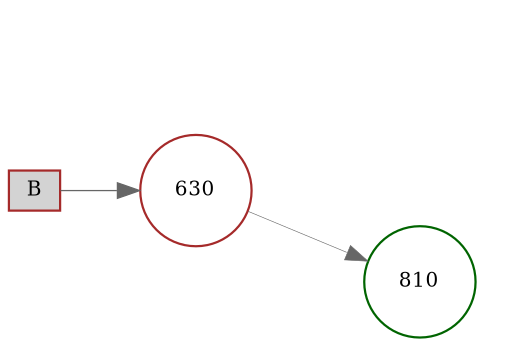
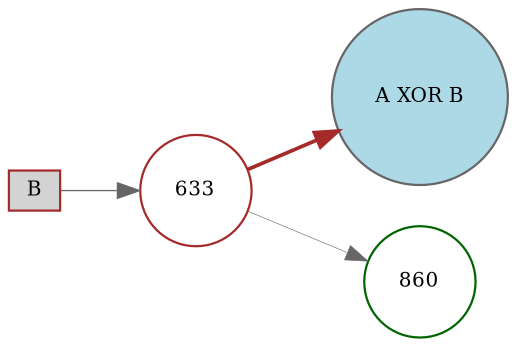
node "A XOR B": added
node "630": label "630" -> "633"
node "810": label "810" -> "860"
